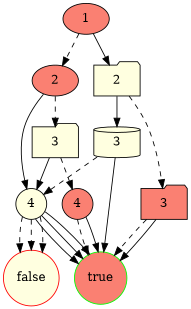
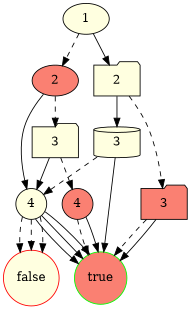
node "1": fillcolor salmon -> lightyellow
